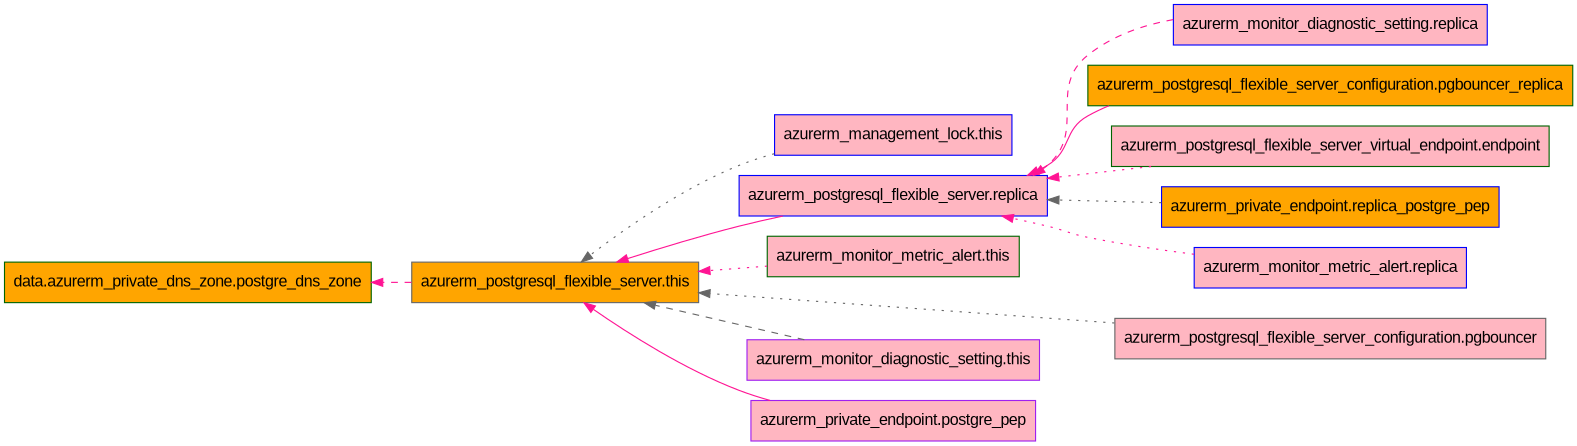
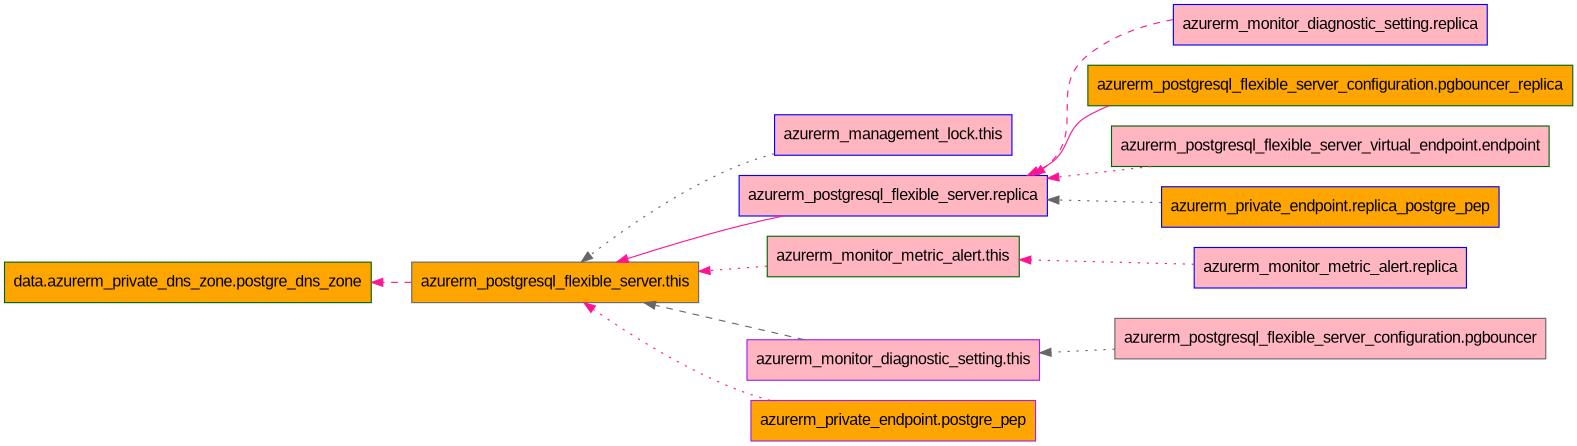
edge "azurerm_monitor_metric_alert.replica" -> "azurerm_postgresql_flexible_server.replica": now "azurerm_monitor_metric_alert.replica" -> "azurerm_monitor_metric_alert.this"
edge "azurerm_postgresql_flexible_server_configuration.pgbouncer" -> "azurerm_postgresql_flexible_server.this": now "azurerm_postgresql_flexible_server_configuration.pgbouncer" -> "azurerm_monitor_diagnostic_setting.this"
edge "azurerm_private_endpoint.postgre_pep" -> "azurerm_postgresql_flexible_server.this": style solid -> dotted
node "azurerm_private_endpoint.postgre_pep": fillcolor lightpink -> orange
